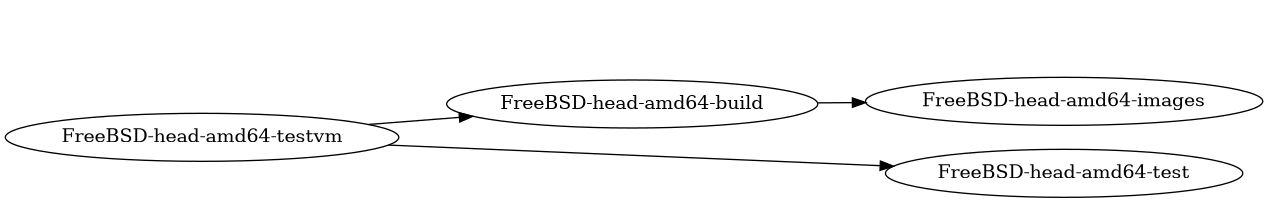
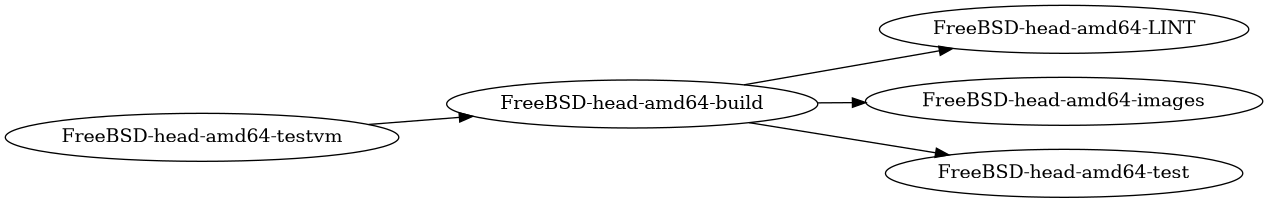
node "FreeBSD-head-amd64-LINT": added
edge "FreeBSD-head-amd64-testvm" -> "FreeBSD-head-amd64-test": now "FreeBSD-head-amd64-build" -> "FreeBSD-head-amd64-test"
